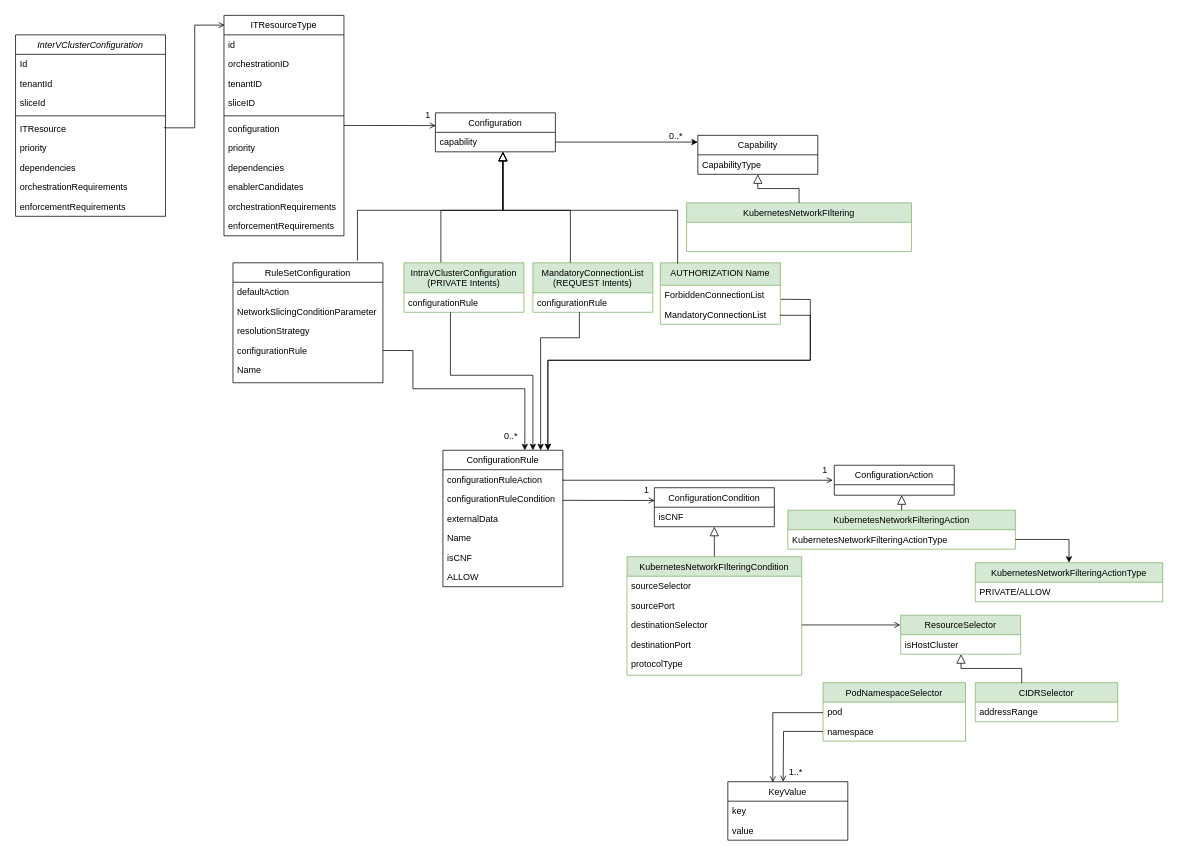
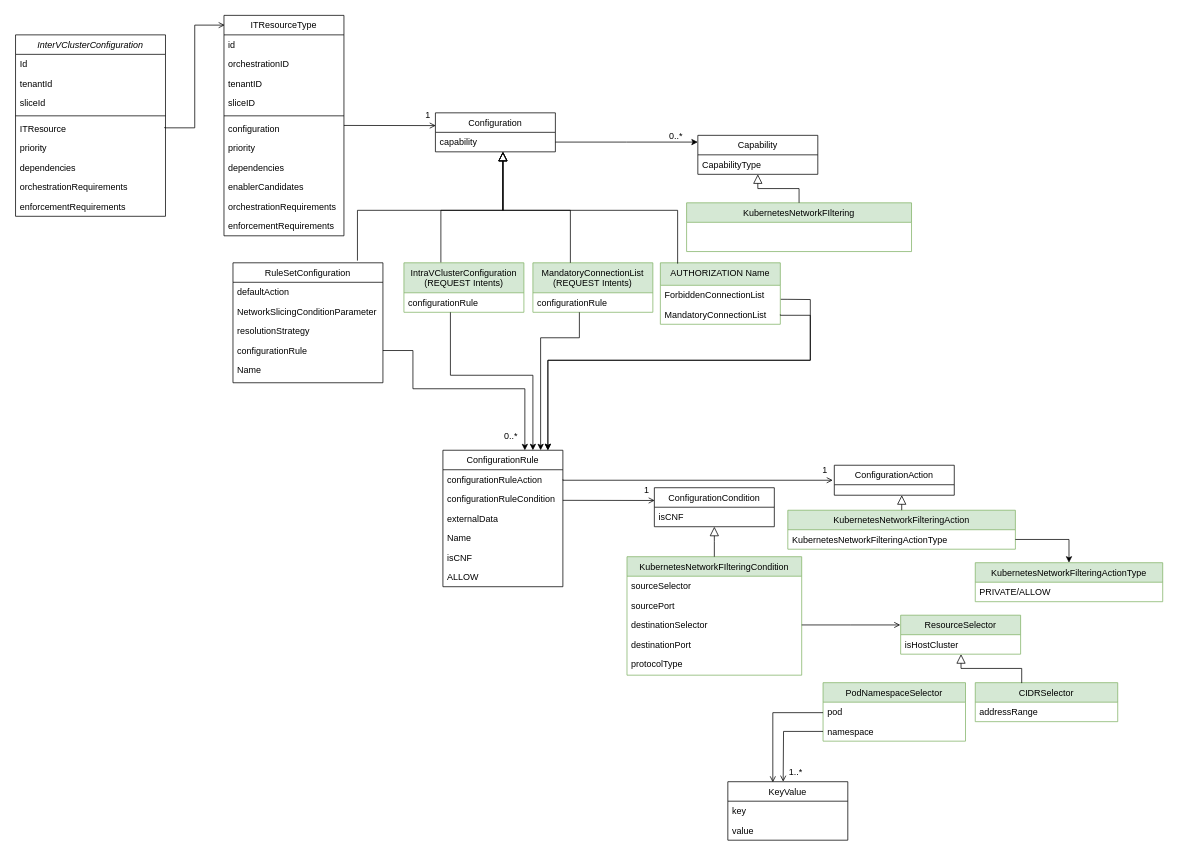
node "IntraVClusterConfiguration (PRIVATE Intents)": label "IntraVClusterConfiguration (PRIVATE Intents)" -> "IntraVClusterConfiguration (REQUEST Intents)"
